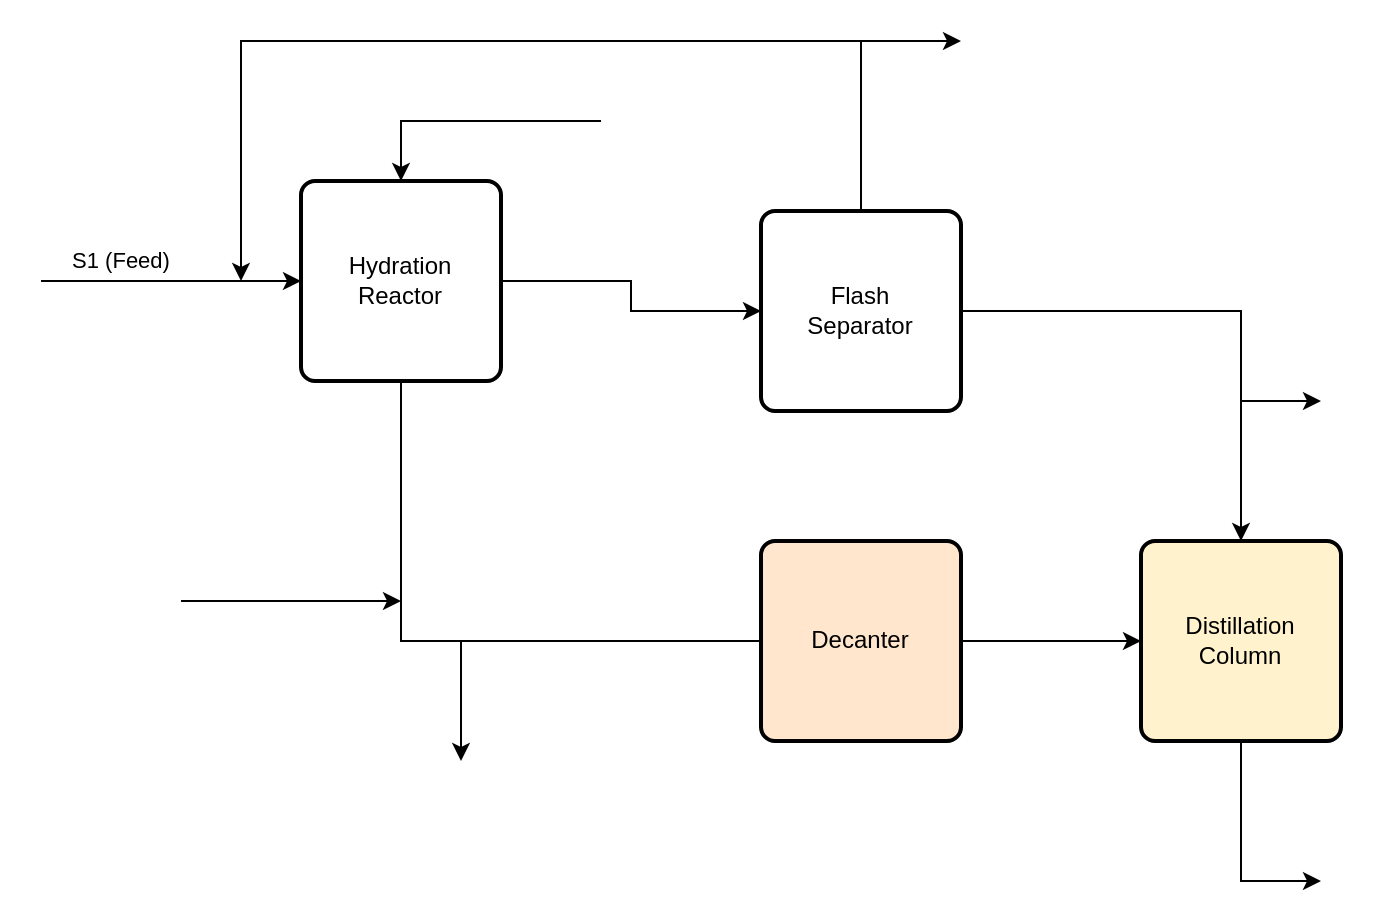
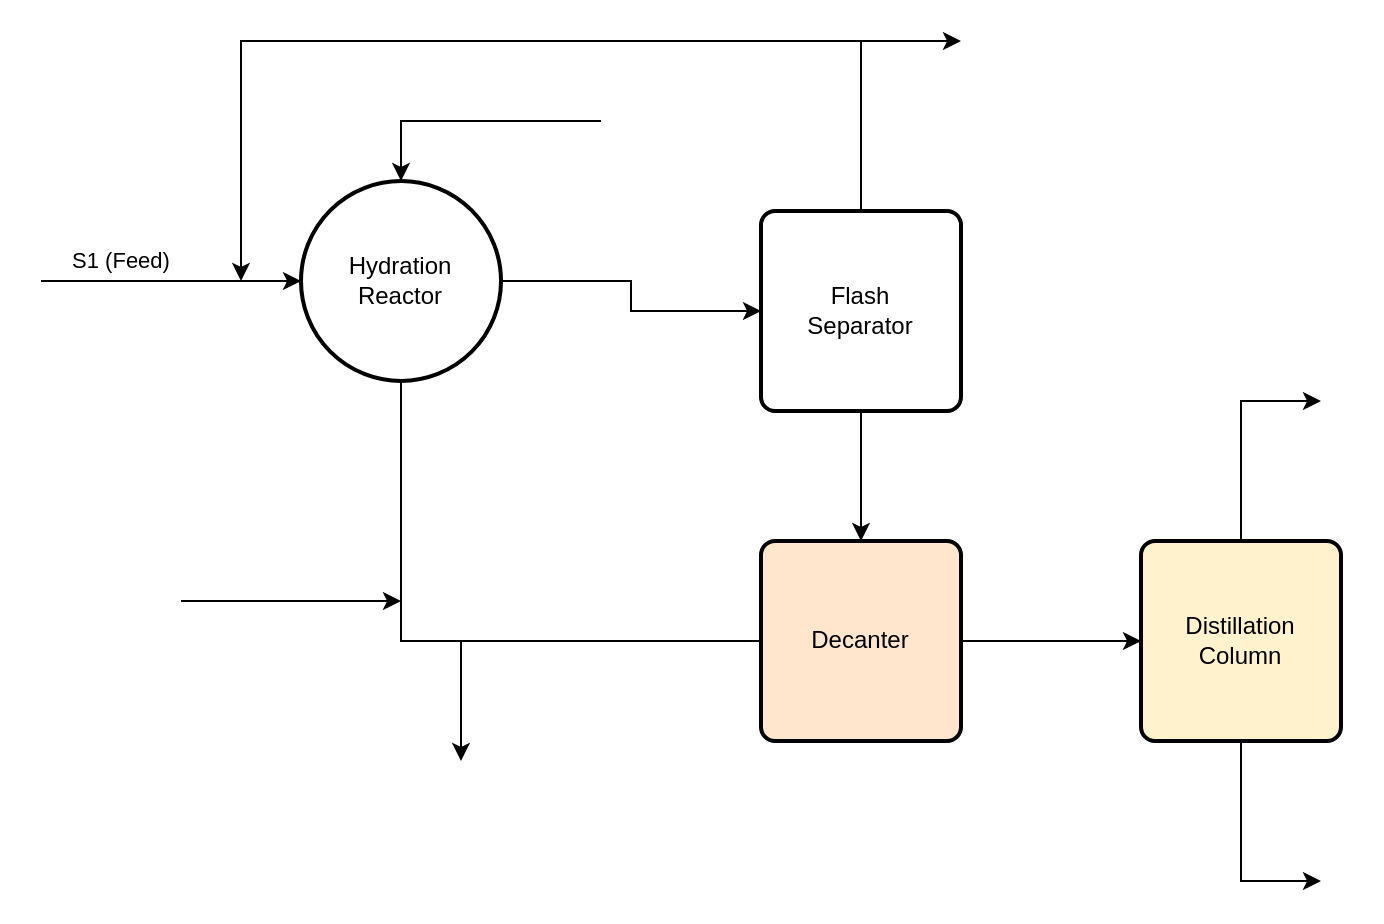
node "Hydration Reactor": shape rounded rectangle -> ellipse
edge "Flash Separator" -> "Distillation Column": now "Flash Separator" -> "Decanter"
